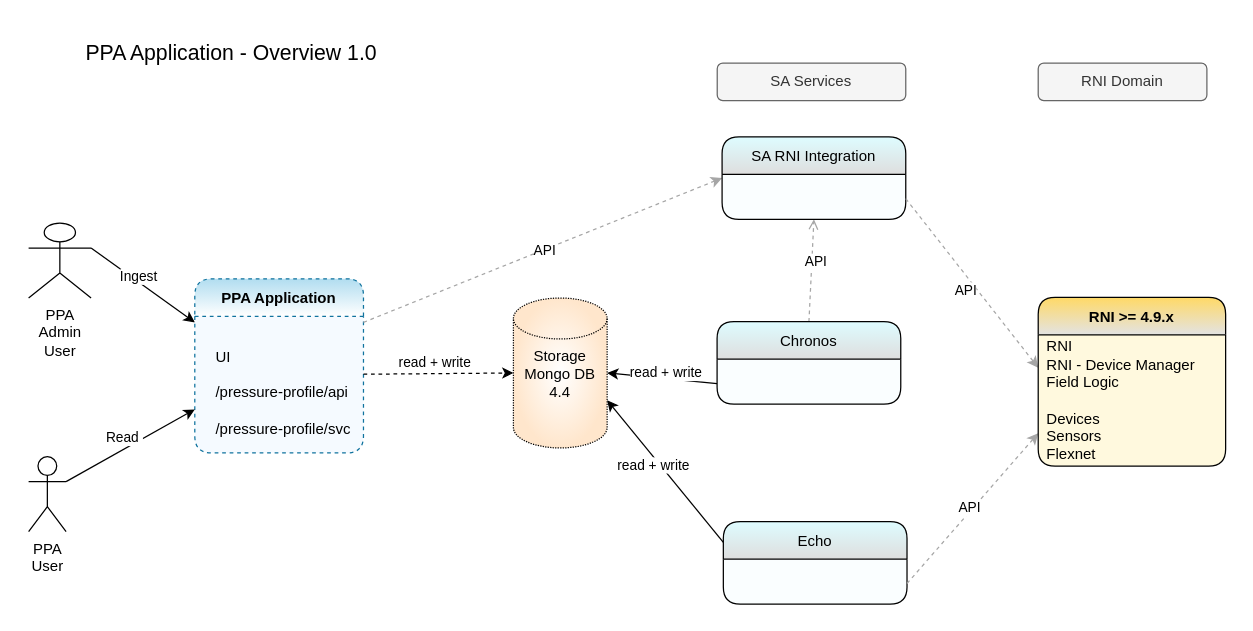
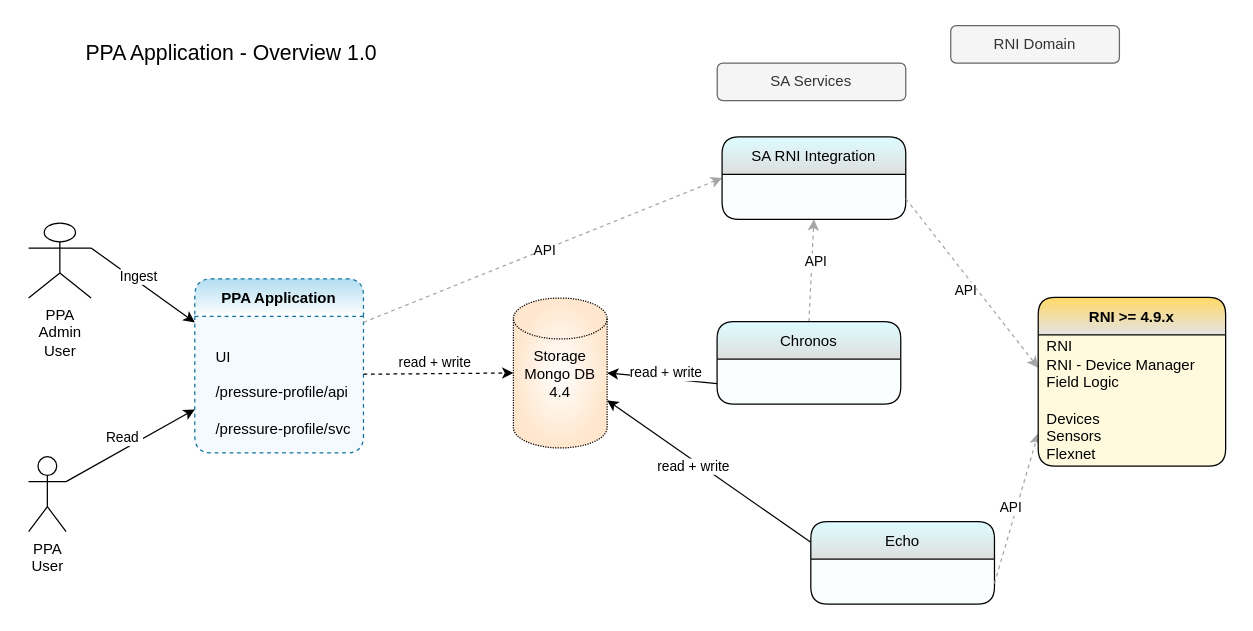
node "RNI Domain": moved (1123, 82) -> (1035, 44)
edge "Chronos" -> "SA RNI Integration": arrowhead open -> classic
node "Echo": moved (815, 563) -> (903, 563)
